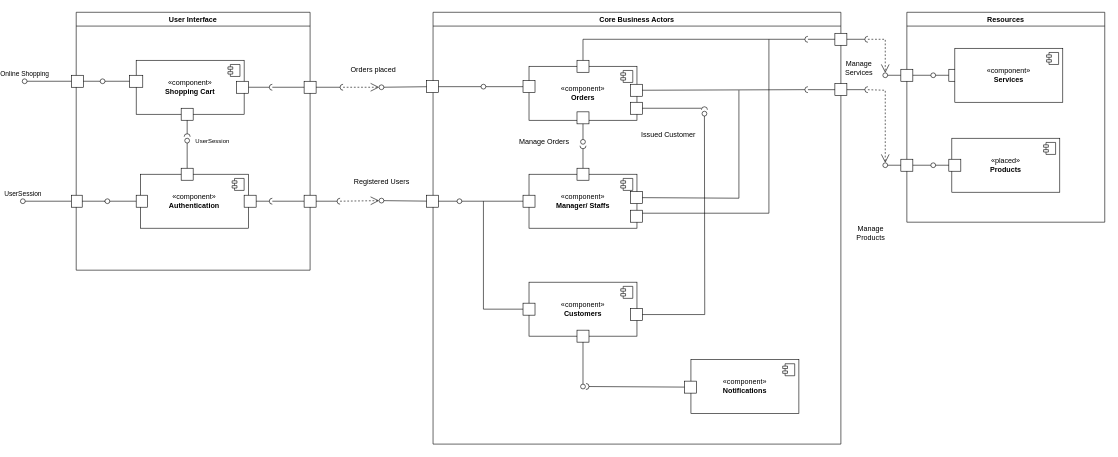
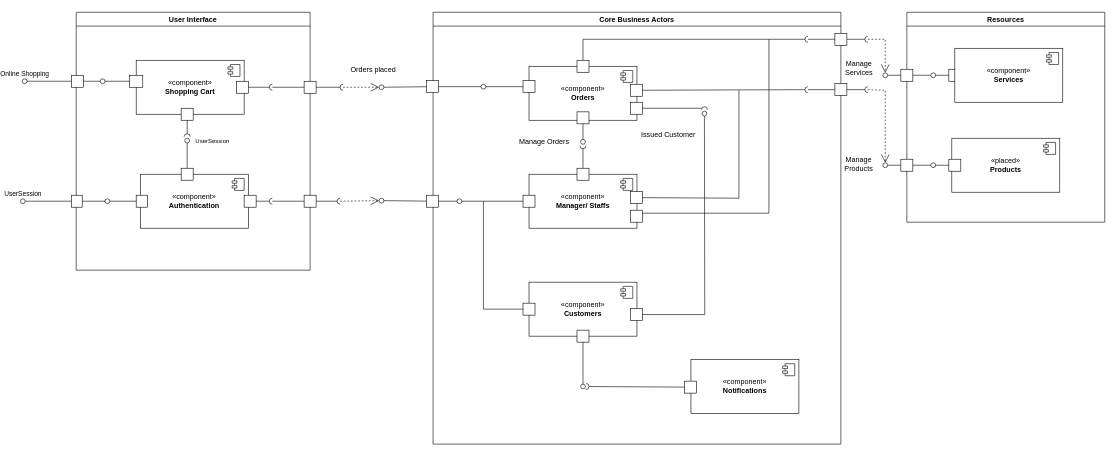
node "Registered Users": removed
node "Manage Products": moved (871, 233) -> (859, 164)
